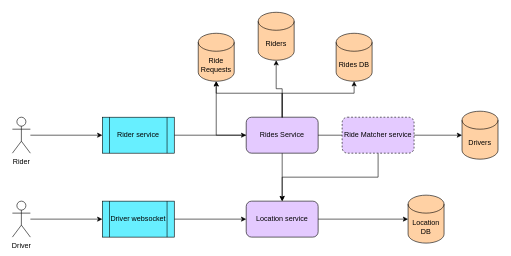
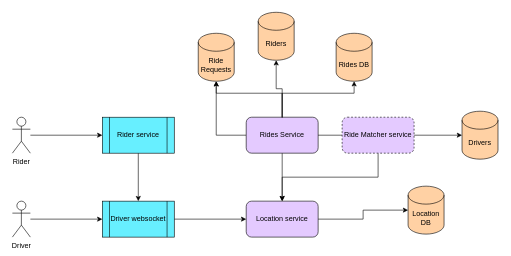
edge "Rider service" -> "Rides Service": now "Rider service" -> "Driver websocket"
node "Location DB": moved (426, 219) -> (426, 210)
